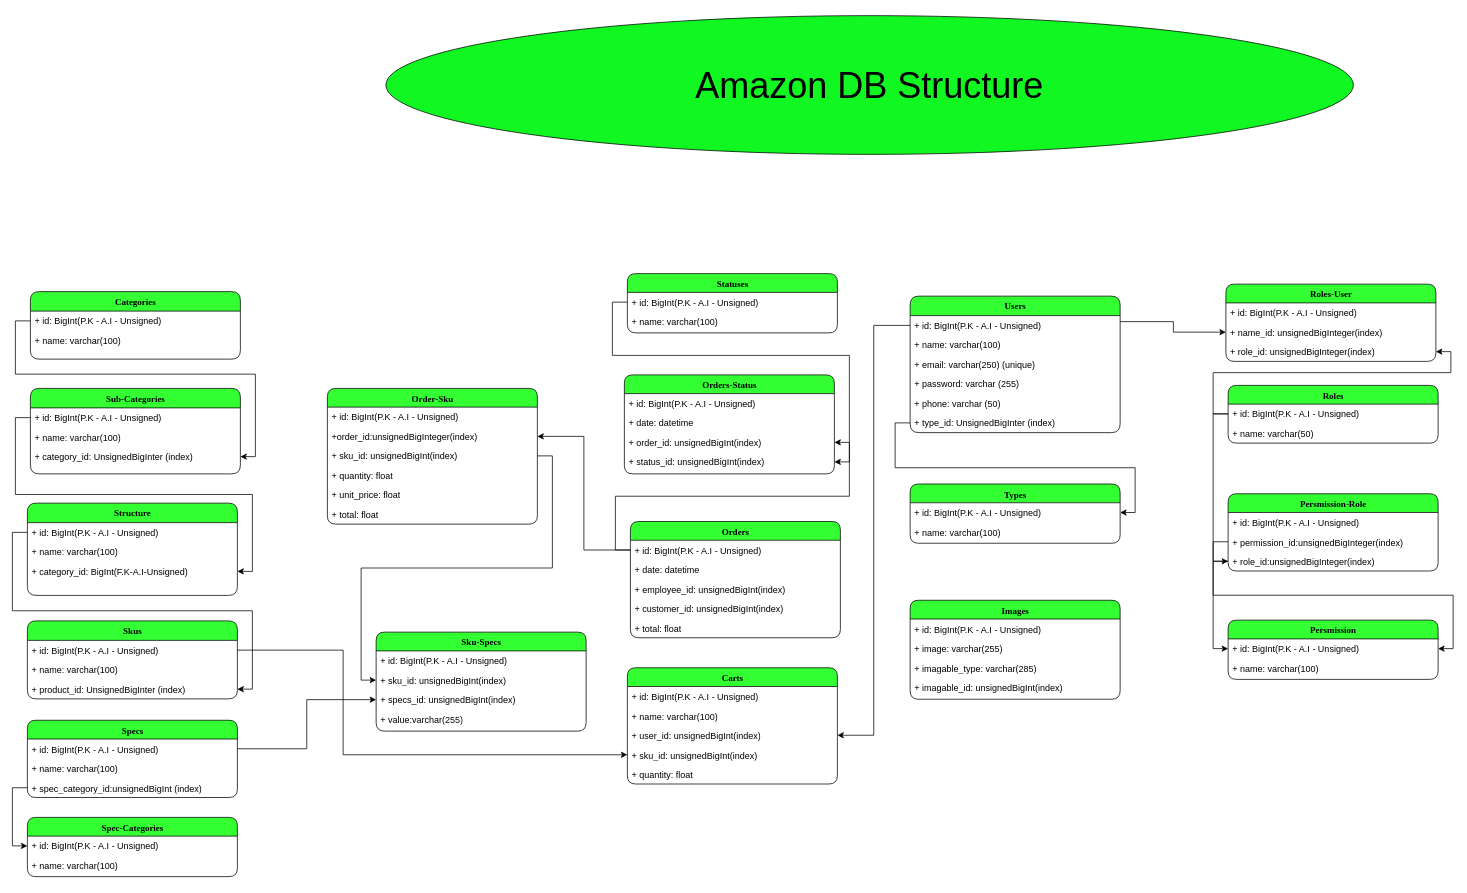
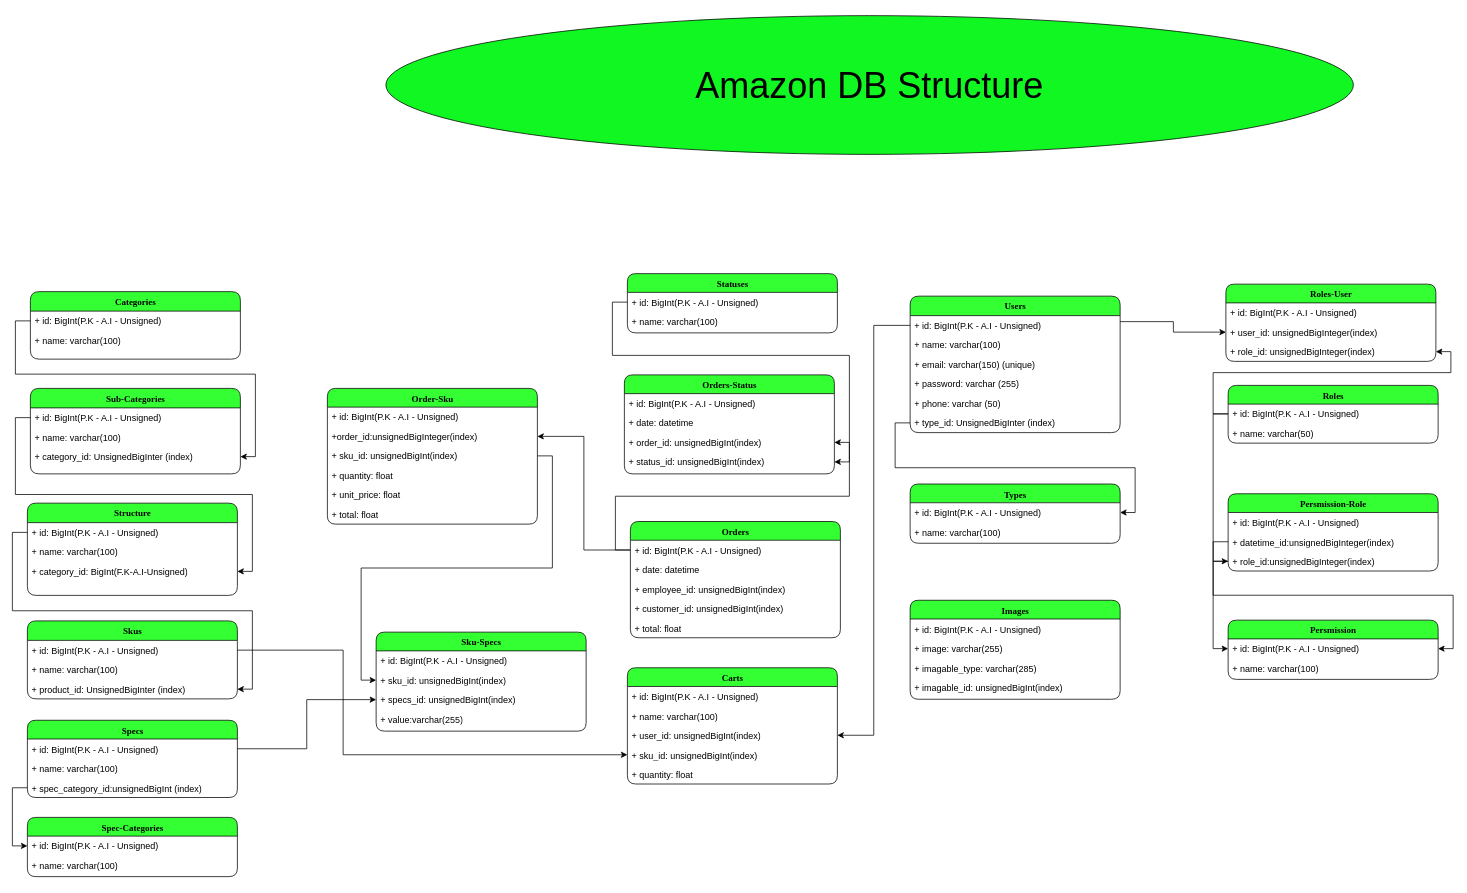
node "+ name_id: unsignedBigInteger(index)": label "+ name_id: unsignedBigInteger(index)" -> "+ user_id: unsignedBigInteger(index)"
node "+ email: varchar(250) (unique)": label "+ email: varchar(250) (unique)" -> "+ email: varchar(150) (unique)"
node "+ permission_id:unsignedBigInteger(index)": label "+ permission_id:unsignedBigInteger(index)" -> "+ datetime_id:unsignedBigInteger(index)"
